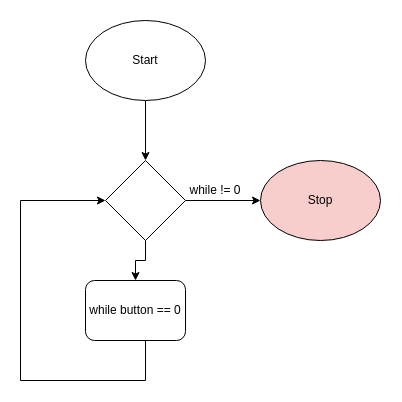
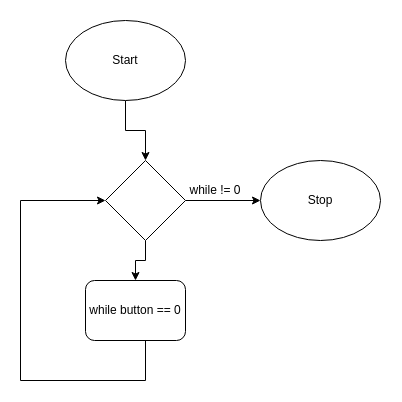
node "Start": moved (146, 61) -> (126, 61)
node "Stop": fillcolor #f8cecc -> #ffffff
